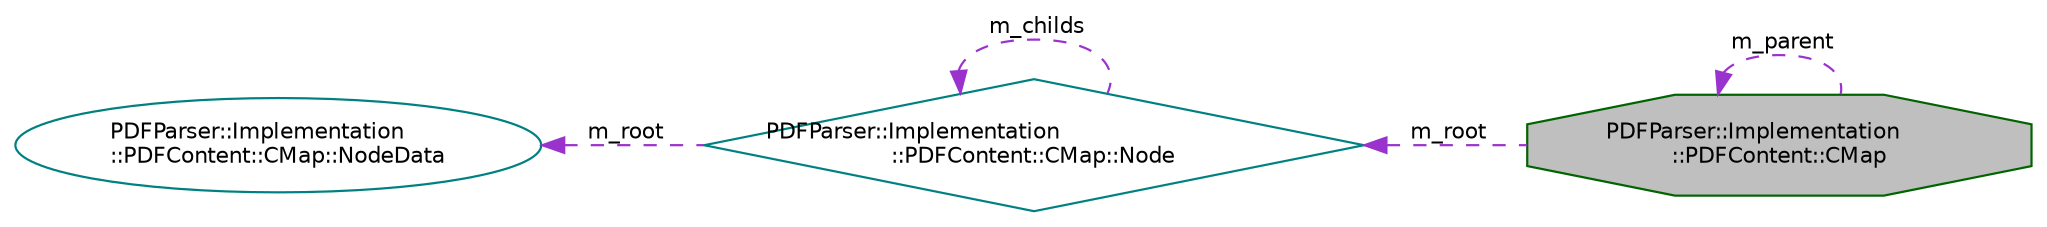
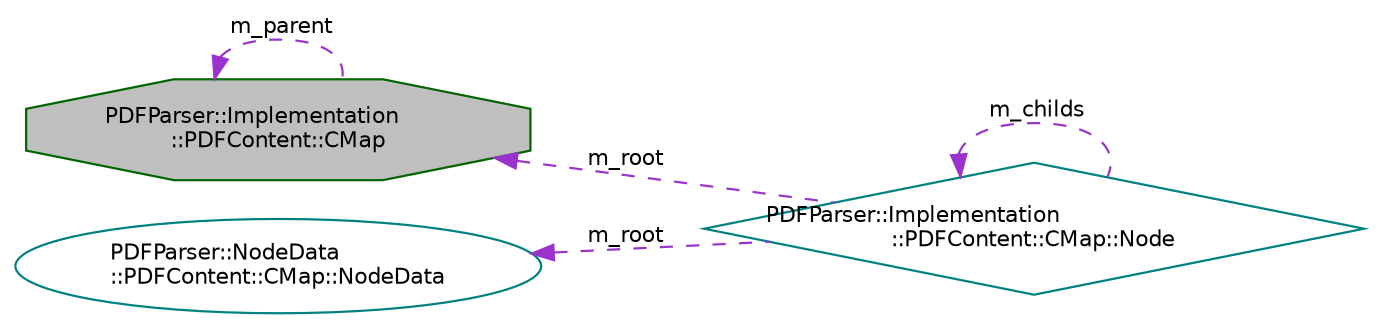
node "PDFParser::Implementation ::PDFContent::CMap::NodeData": label "PDFParser::Implementation ::PDFContent::CMap::NodeData" -> "PDFParser::NodeData ::PDFContent::CMap::NodeData"
edge "PDFParser::Implementation ::PDFContent::CMap" -> "PDFParser::Implementation ::PDFContent::CMap::Node": reversed
